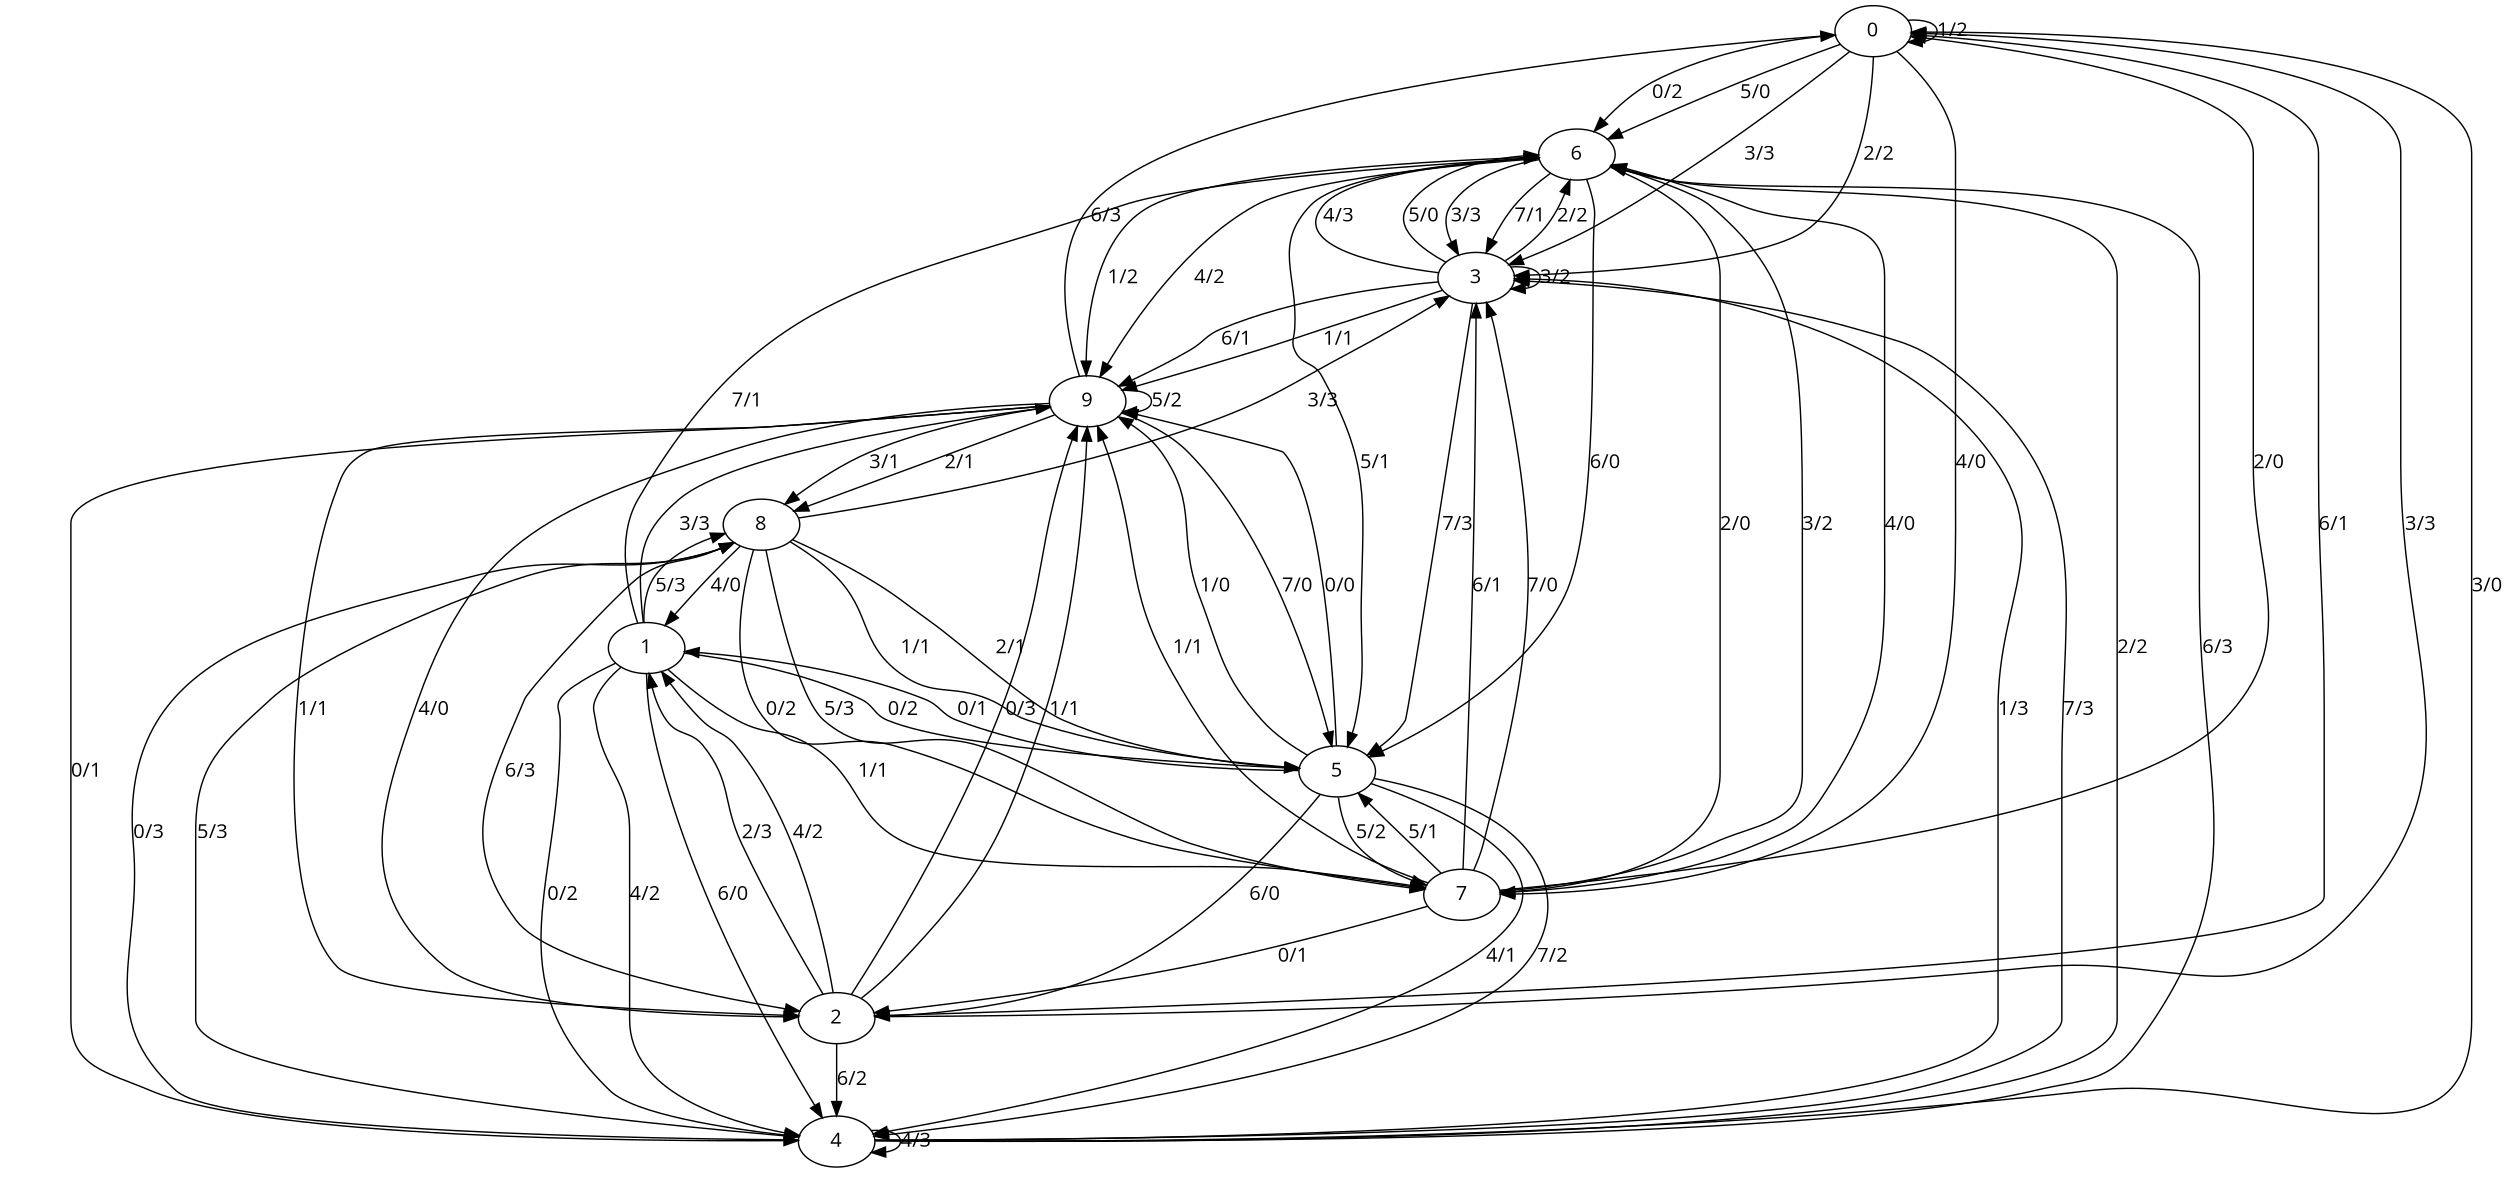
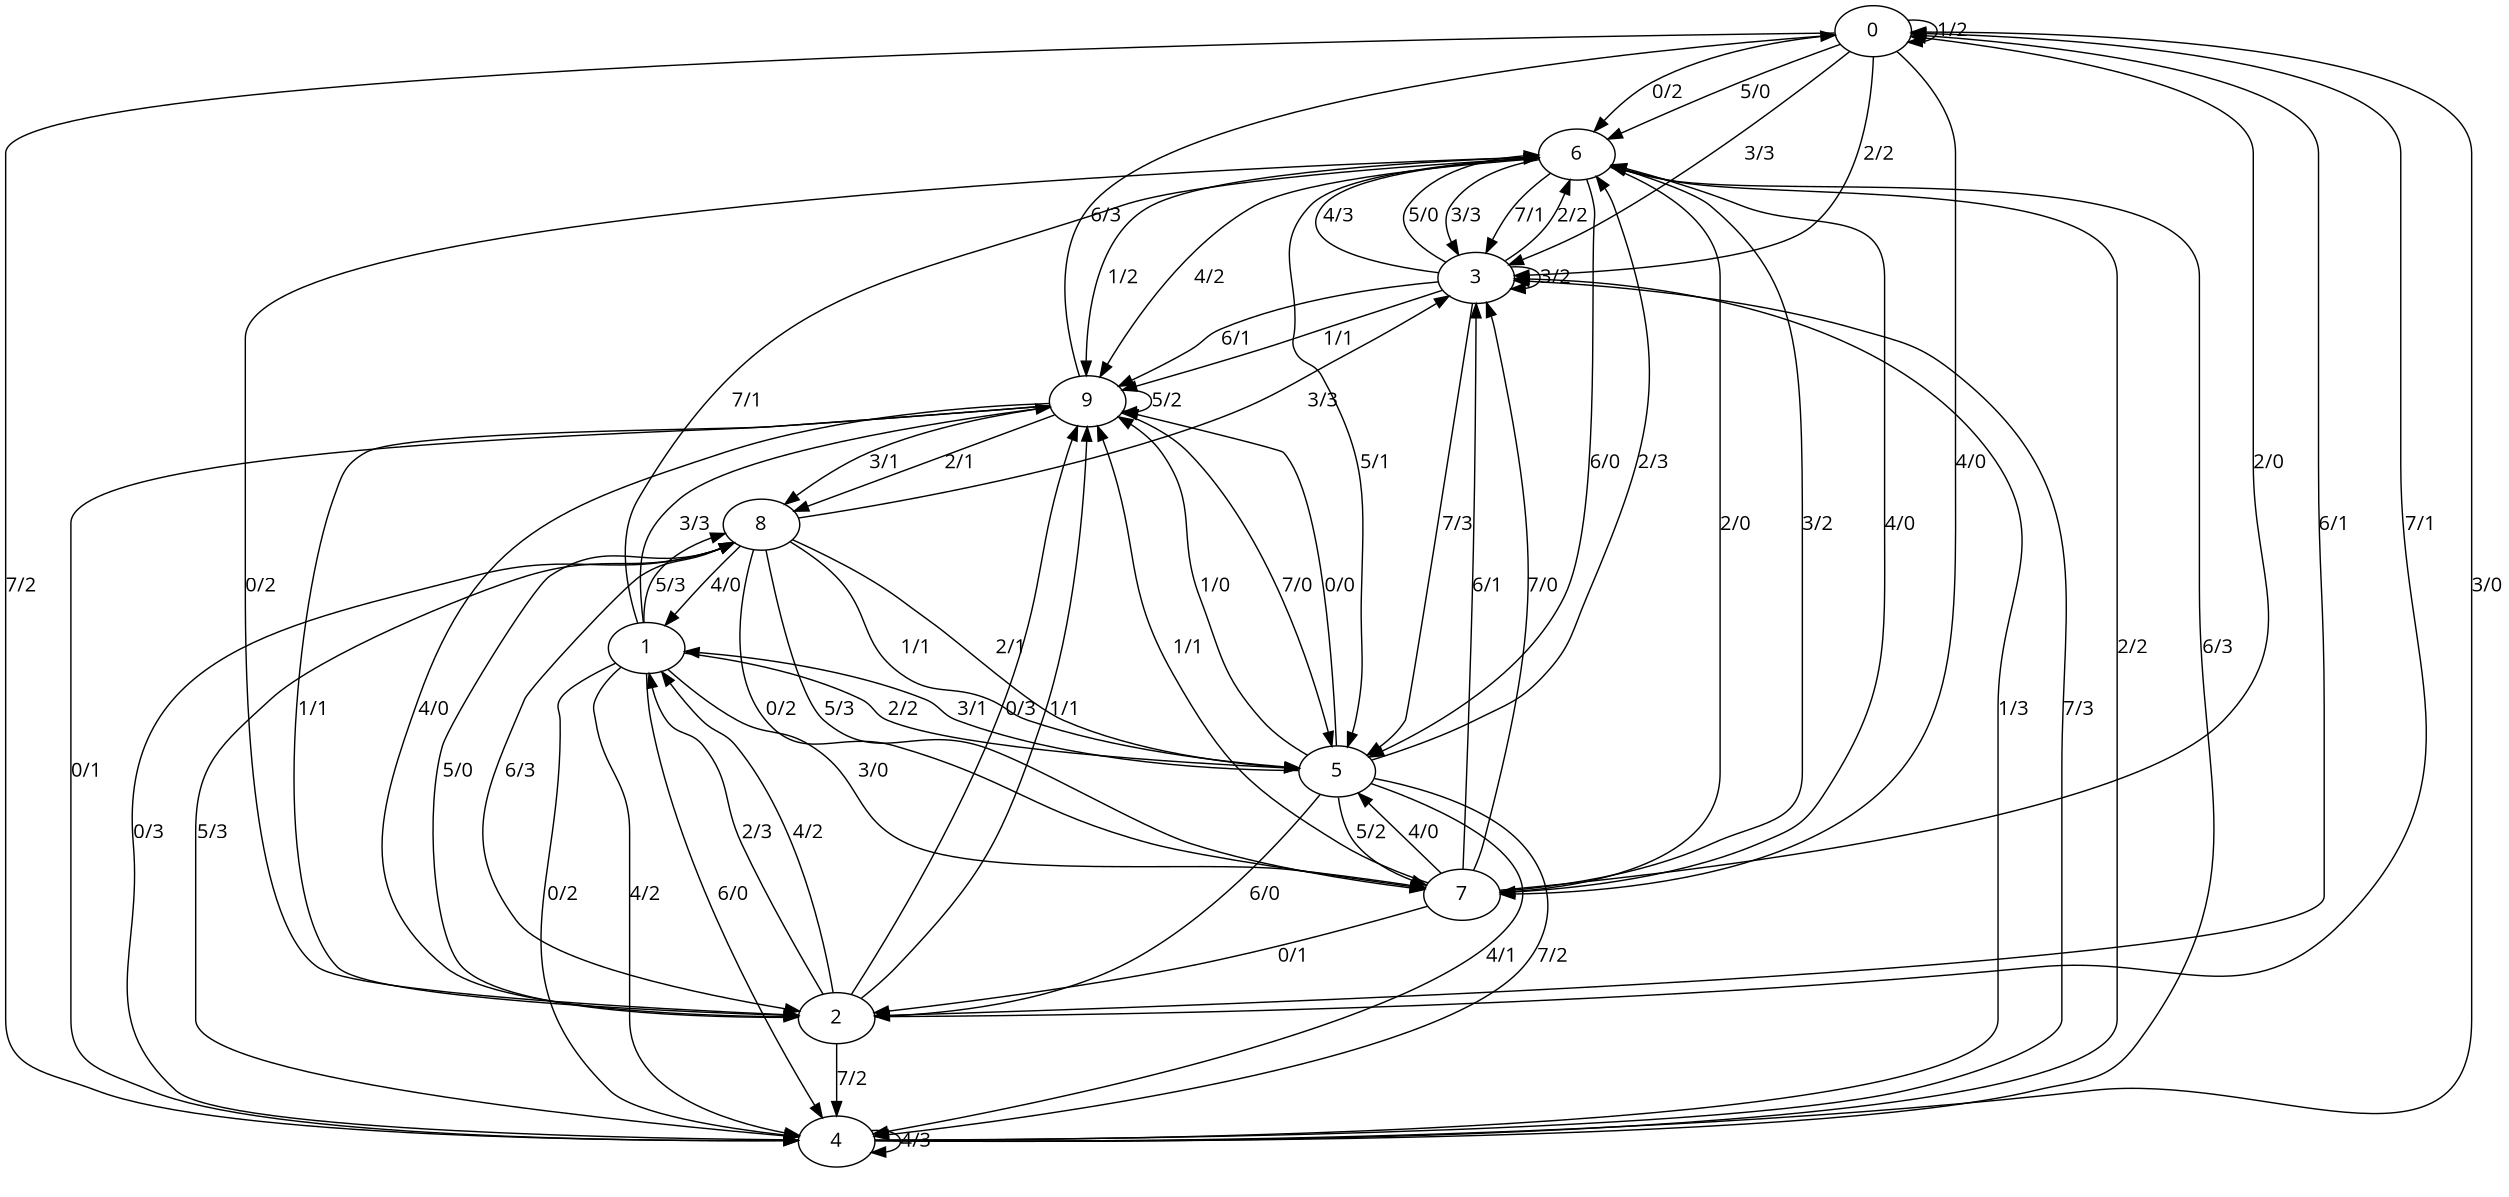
edge "0" -> "4": added, label "7/2"
edge "6" -> "2": added, label "0/2"
edge "2" -> "0": label "3/3" -> "7/1"
edge "5" -> "6": added, label "2/3"
edge "1" -> "5": label "0/2" -> "2/2"
edge "5" -> "1": label "0/1" -> "3/1"
edge "1" -> "7": label "1/1" -> "3/0"
edge "7" -> "5": label "5/1" -> "4/0"
edge "2" -> "8": added, label "5/0"
edge "2" -> "4": label "6/2" -> "7/2"
